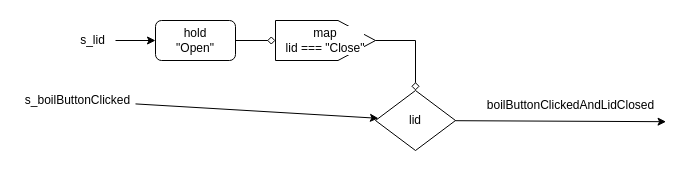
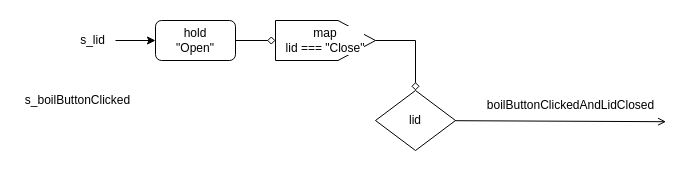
edge "s_boilButtonClicked" -> "lid": removed
edge "lid" -> "boilButtonClickedAndLidClosed": arrowhead classic -> open
